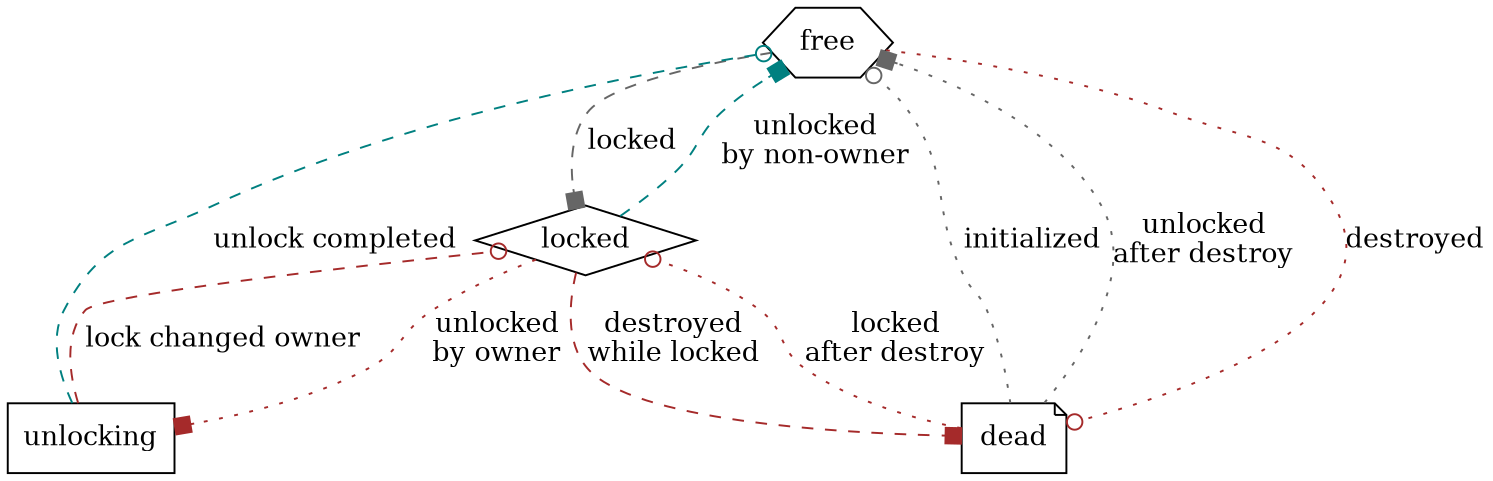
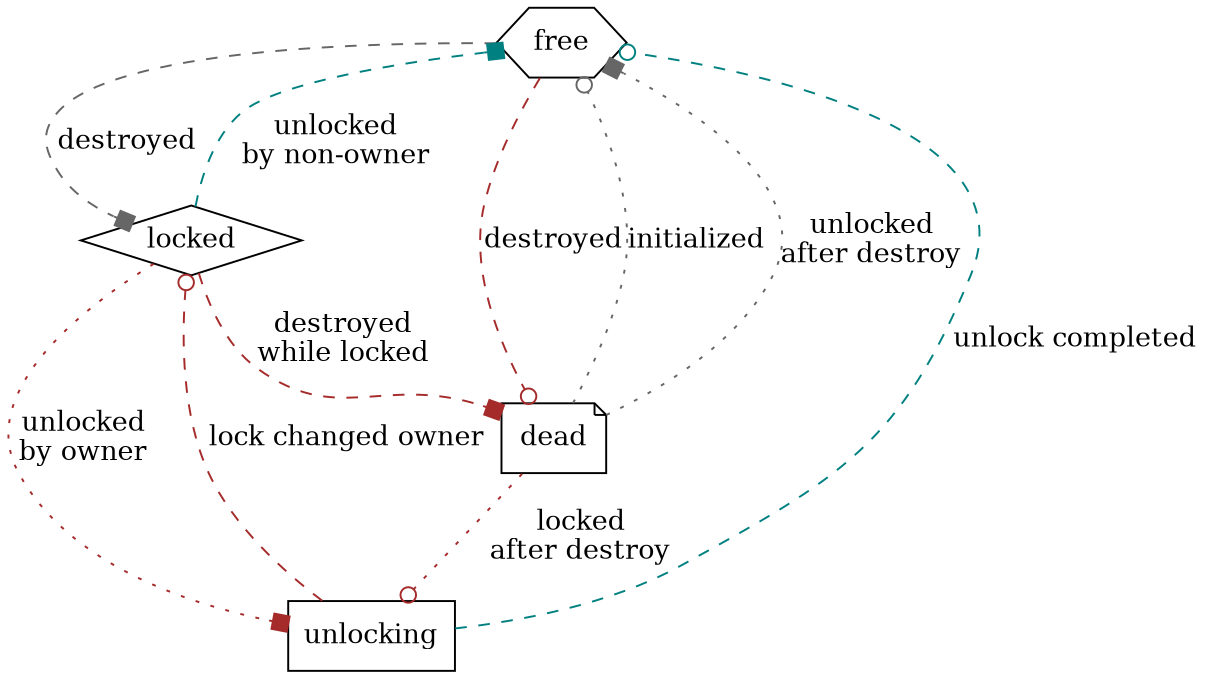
edge "free" -> "locked": label "locked" -> "destroyed"
edge "free" -> "dead": style dotted -> dashed
edge "dead" -> "locked": now "dead" -> "unlocking"
